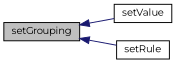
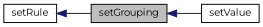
edge "setRule" -> "setGrouping": reversed
